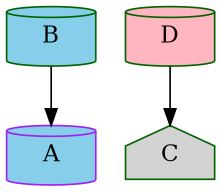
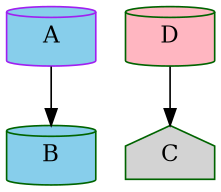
edge "B" -> "A": reversed
